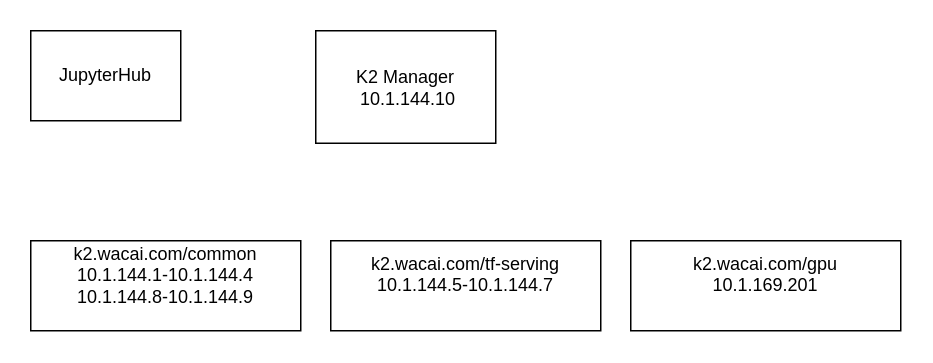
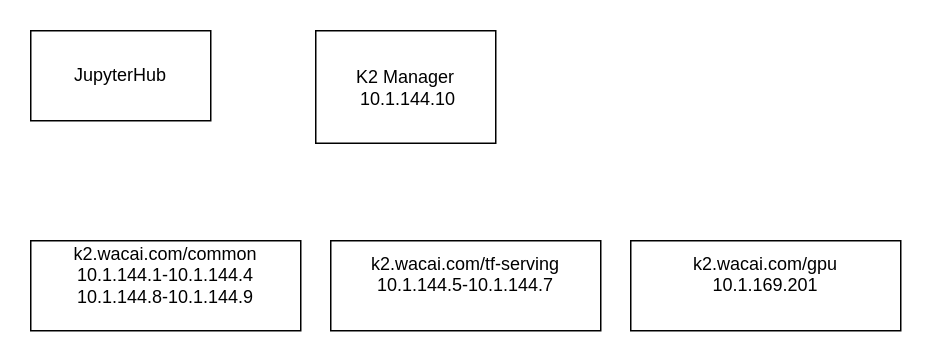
node "JupyterHub": size 150x90 -> 180x90
